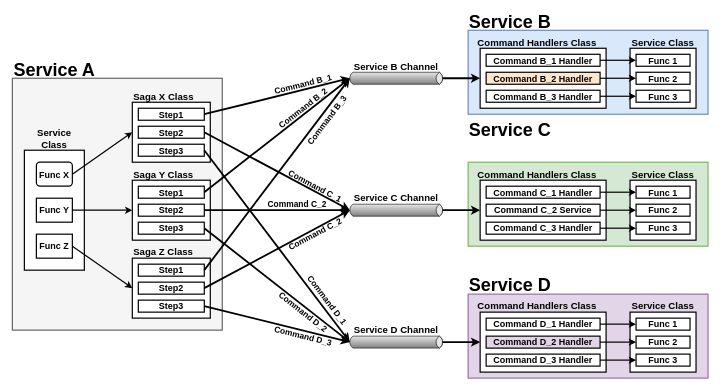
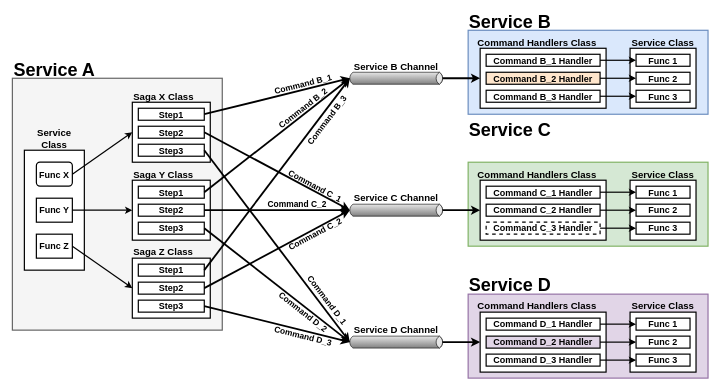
node "Command C_2 Service": label "Command C_2 Service" -> "Command C_2 Handler"
node "Command C_3 Handler": style solid -> dashed
